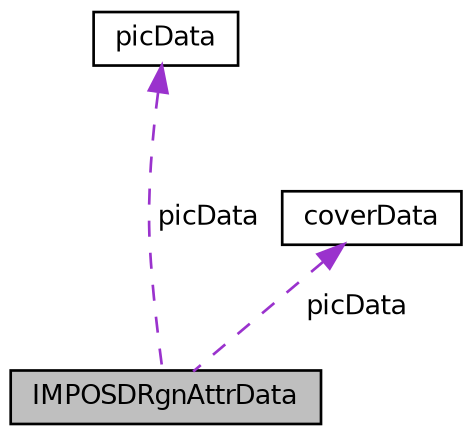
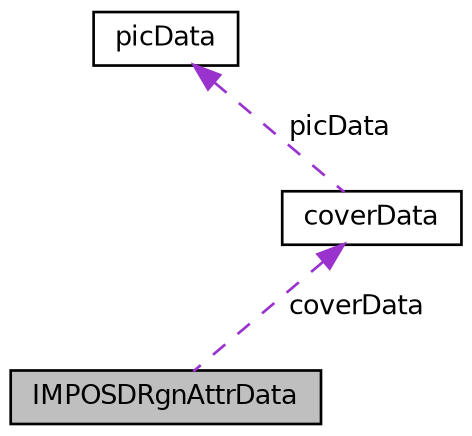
edge "IMPOSDRgnAttrData" -> "picData": now "coverData" -> "picData"
edge "IMPOSDRgnAttrData" -> "coverData": label " picData" -> " coverData"
